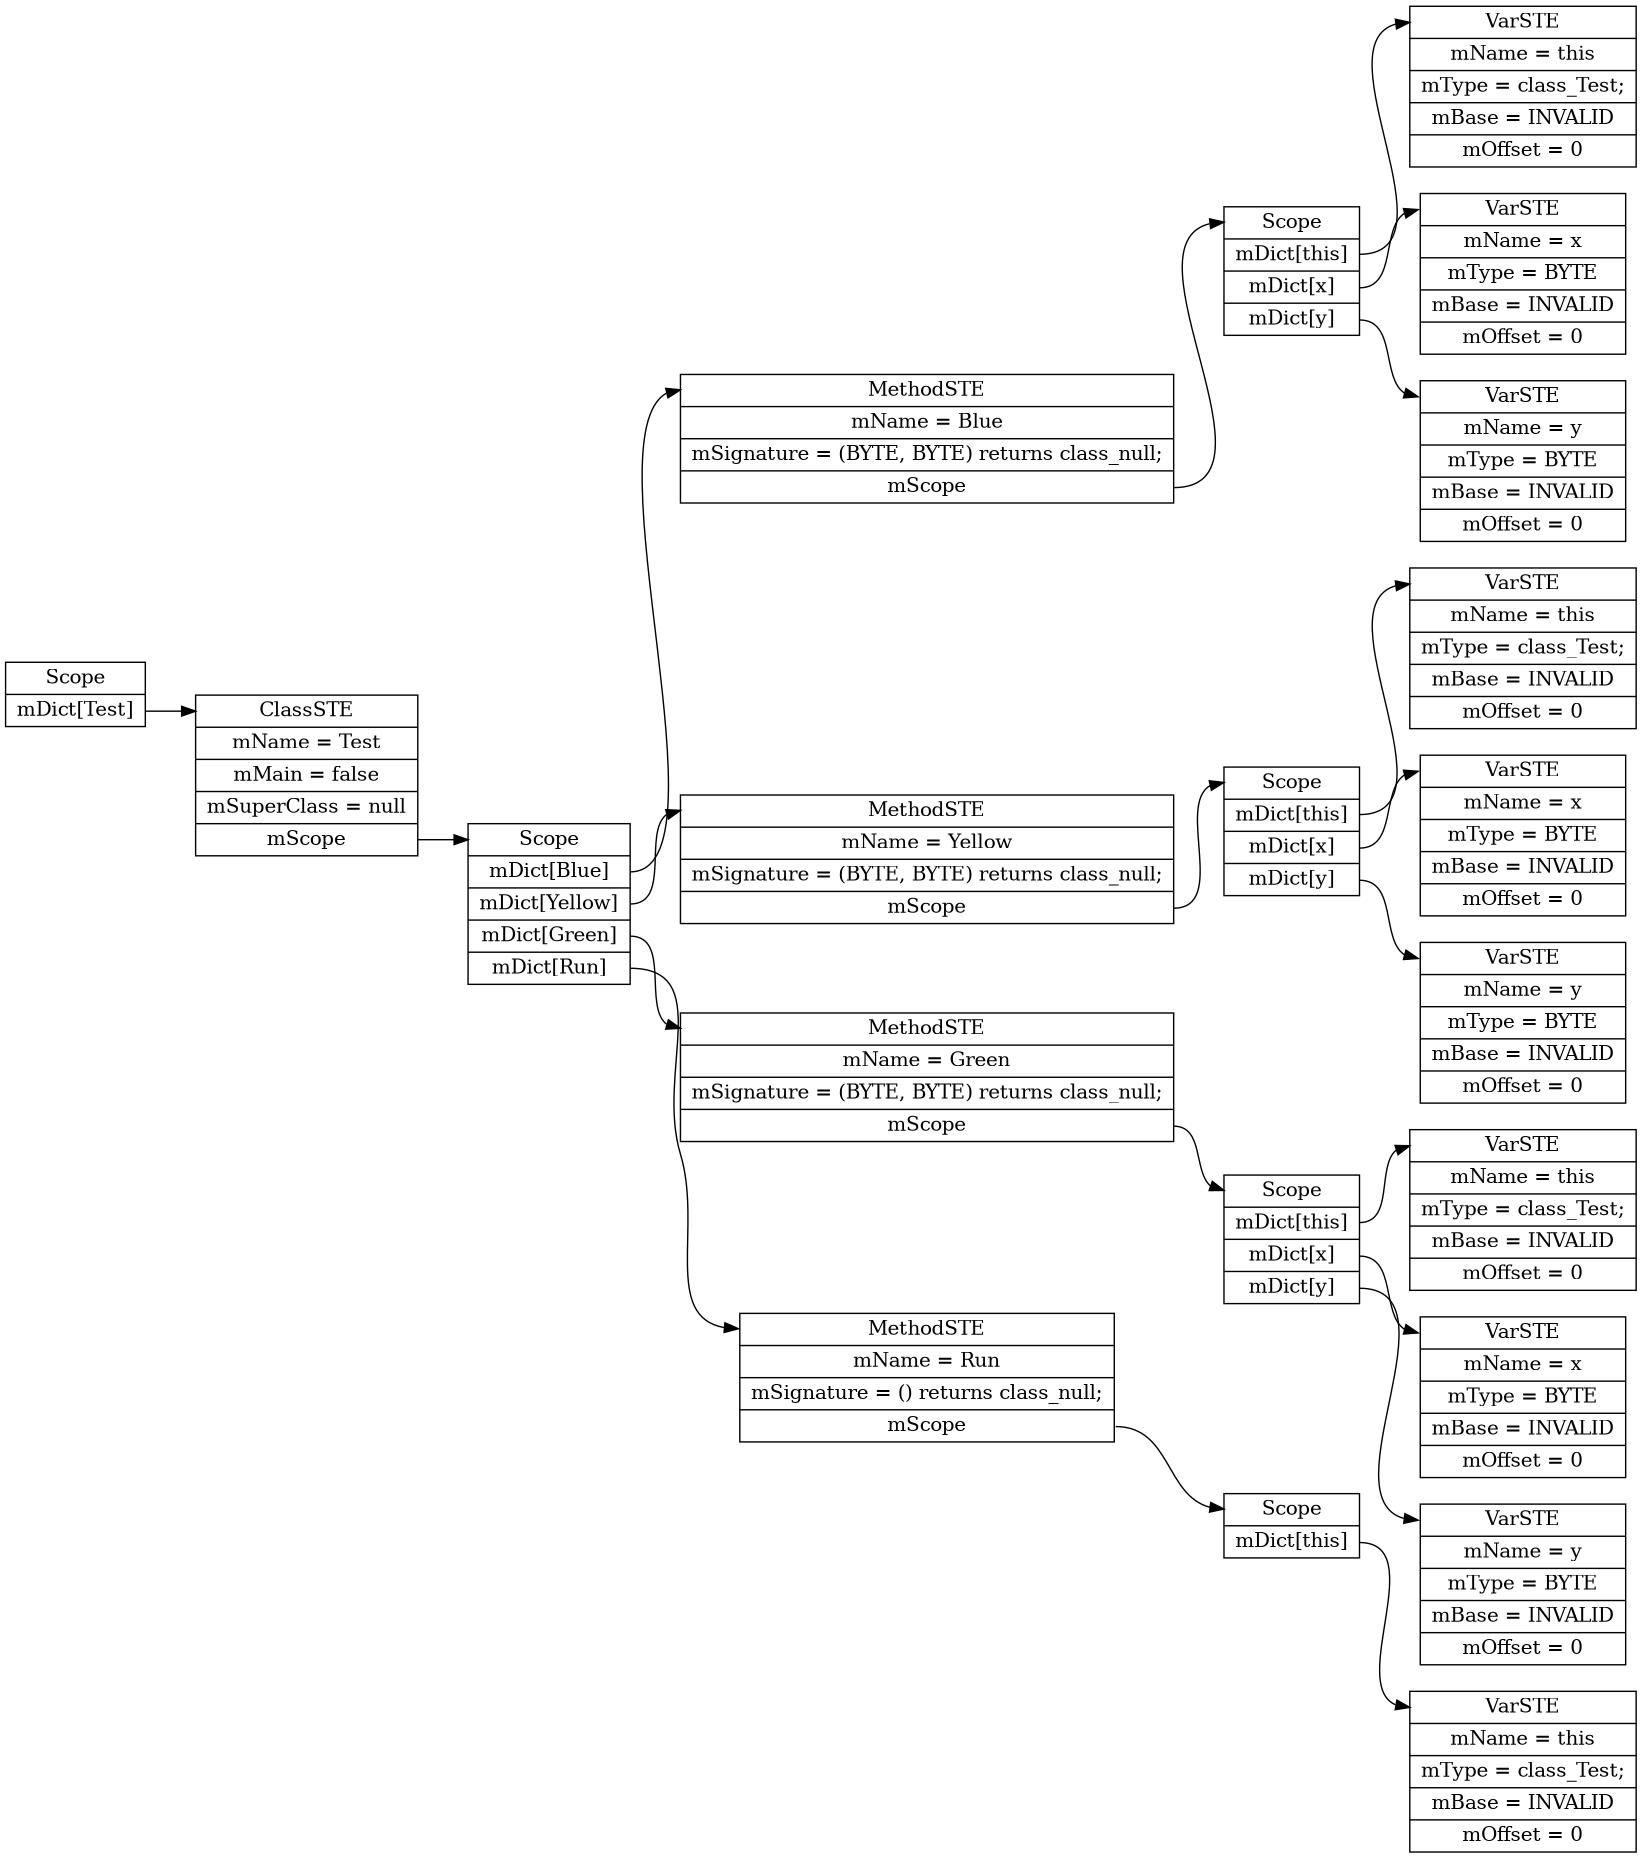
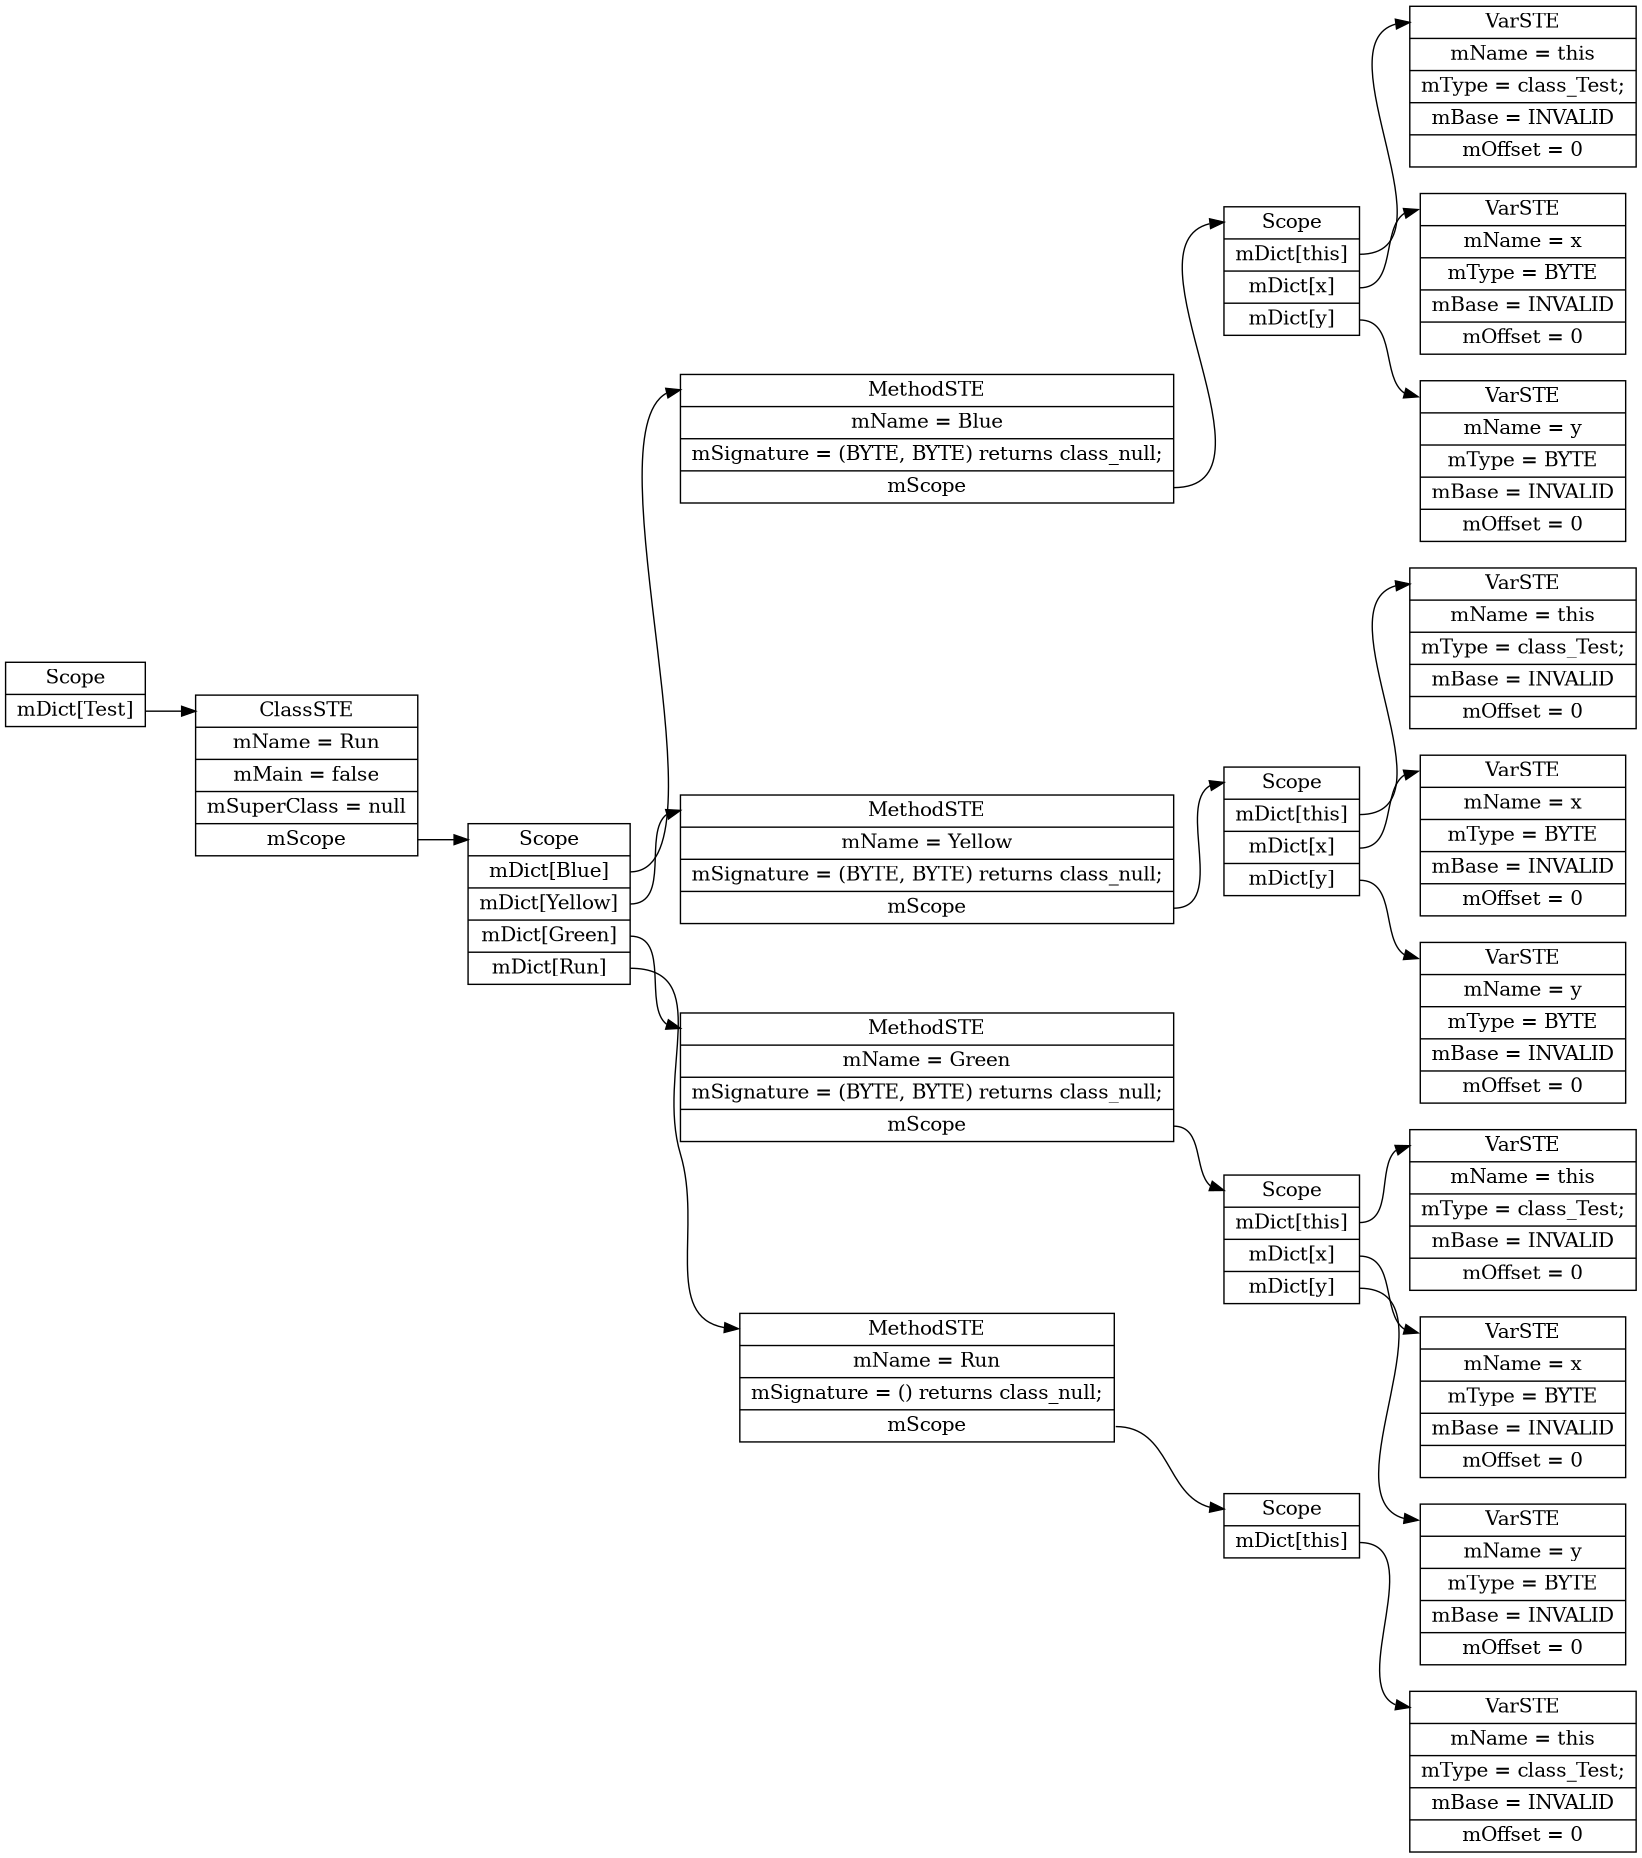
node "ClassSTE": text "mName = Test" -> "mName = Run"
